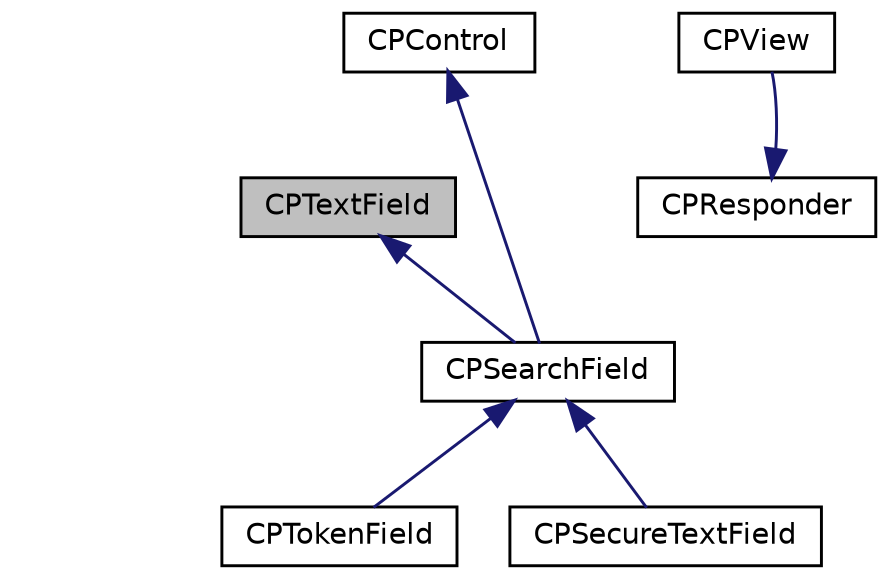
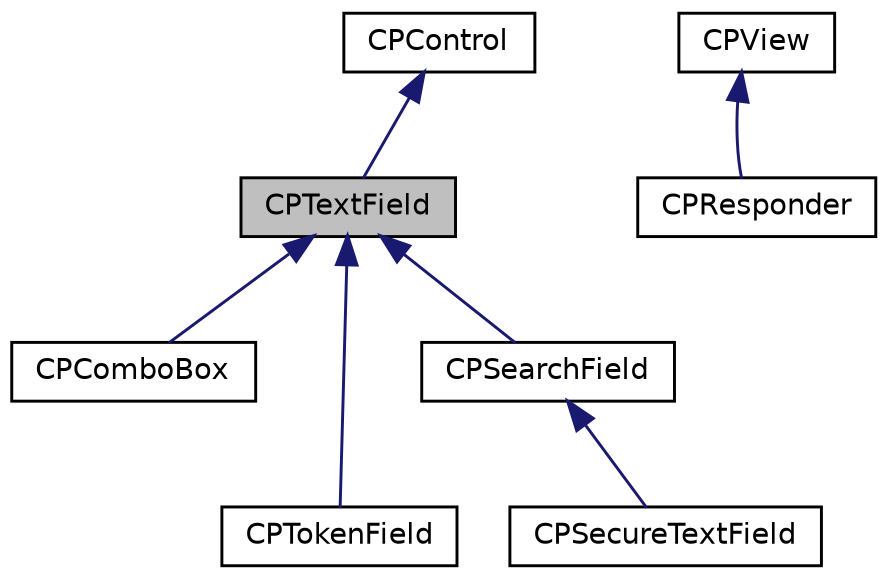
edge "CPView" -> "CPResponder": reversed
edge "CPSearchField" -> "CPControl": now "CPTextField" -> "CPControl"
node "CPComboBox": added
edge "CPTokenField" -> "CPSearchField": now "CPTokenField" -> "CPTextField"
